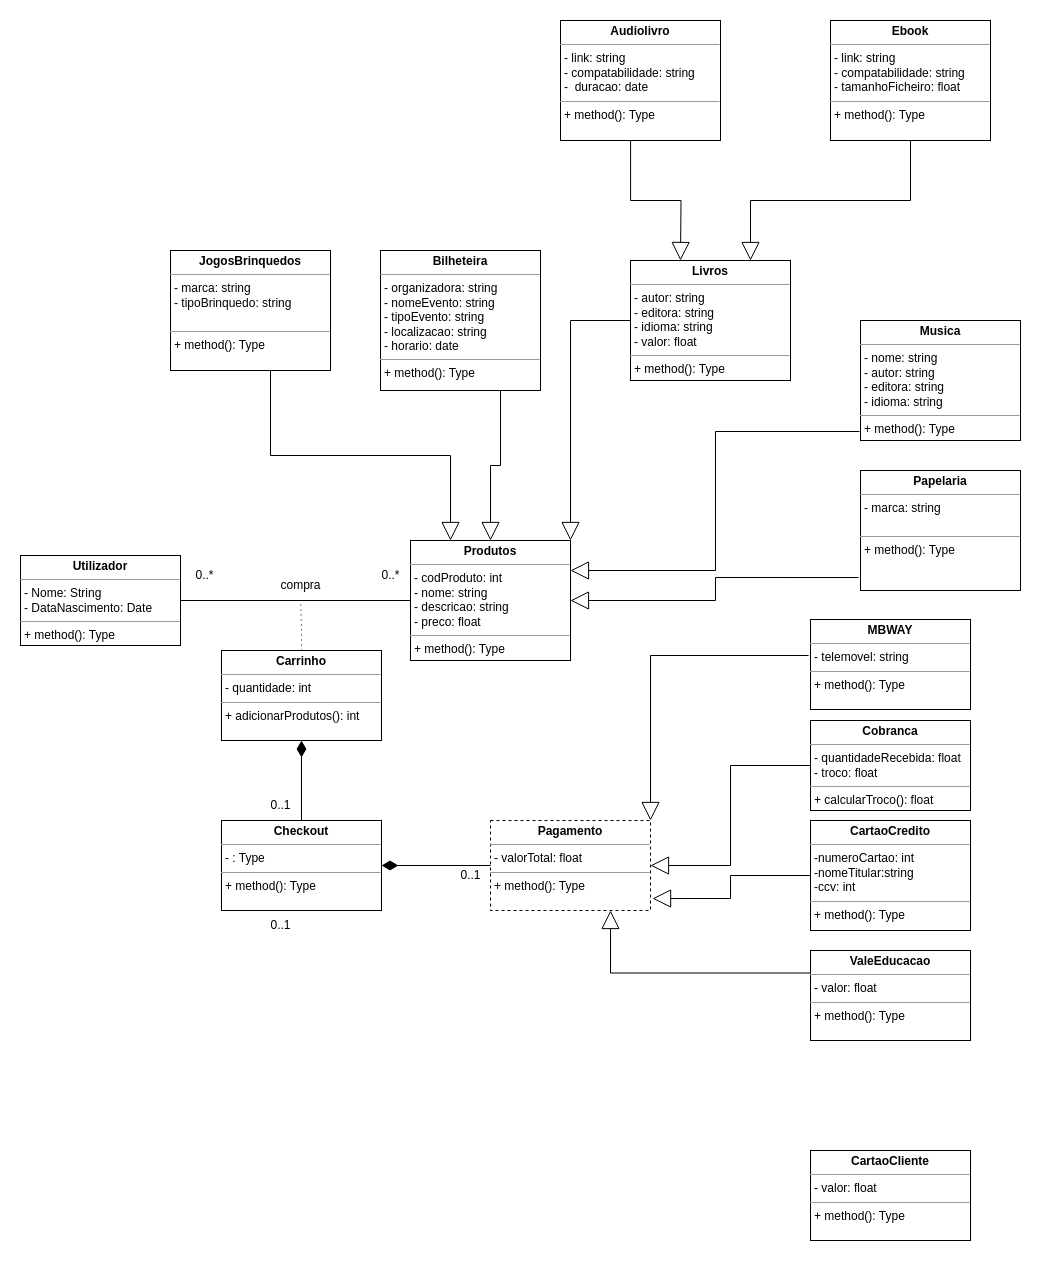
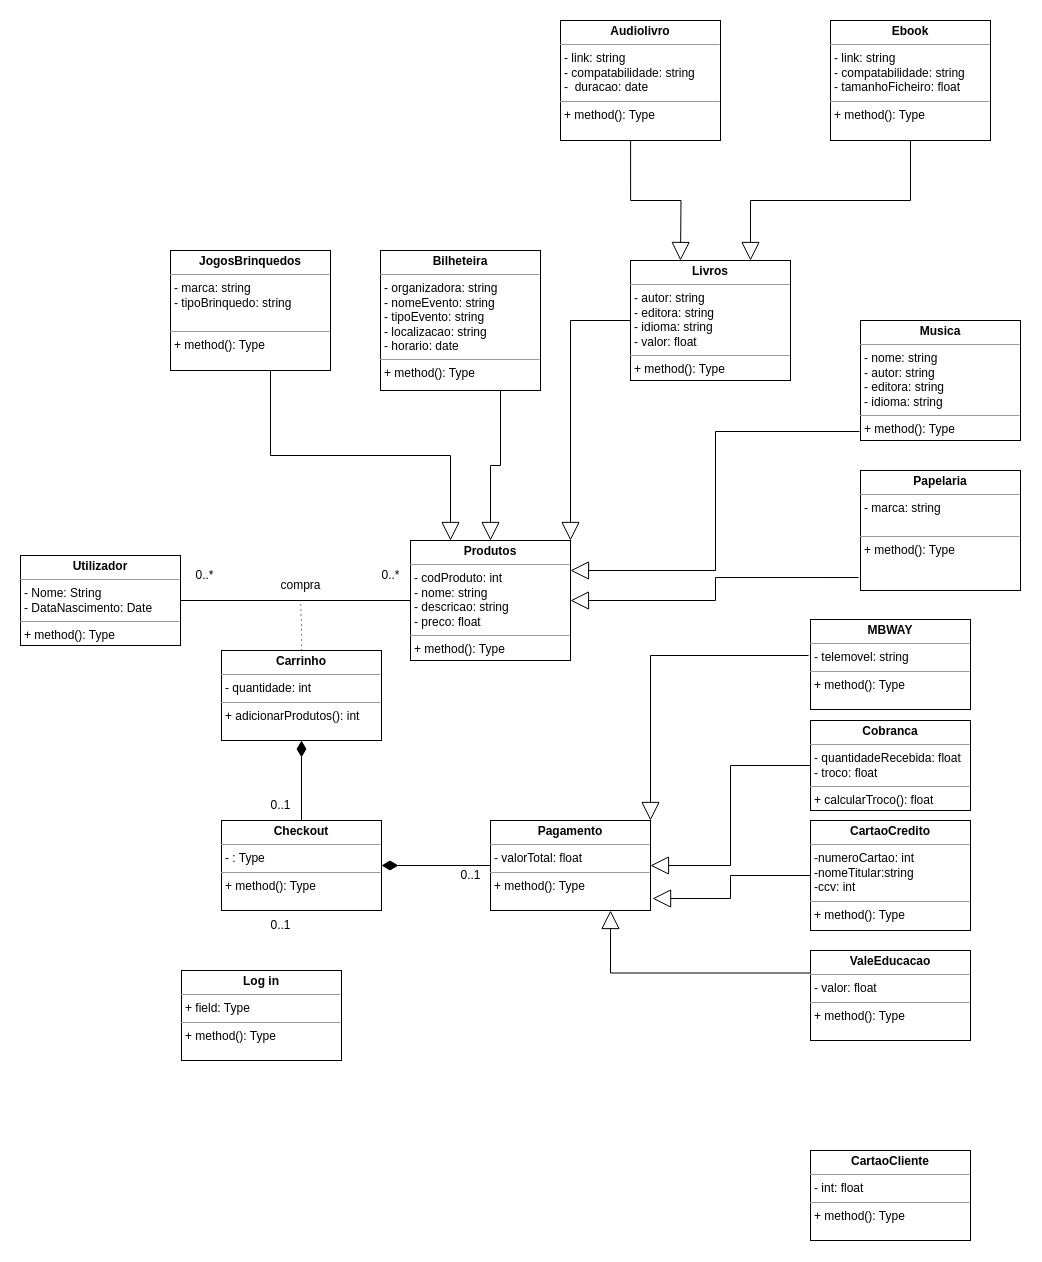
node "Pagamento - valorTotal: float + method(): Type": style dashed -> solid
node "Log in + field: Type + method(): Type": added
node "CartaoCliente - valor: float + method(): Type": label "CartaoCliente - valor: float + method(): Type" -> "CartaoCliente - int: float + method(): Type"
